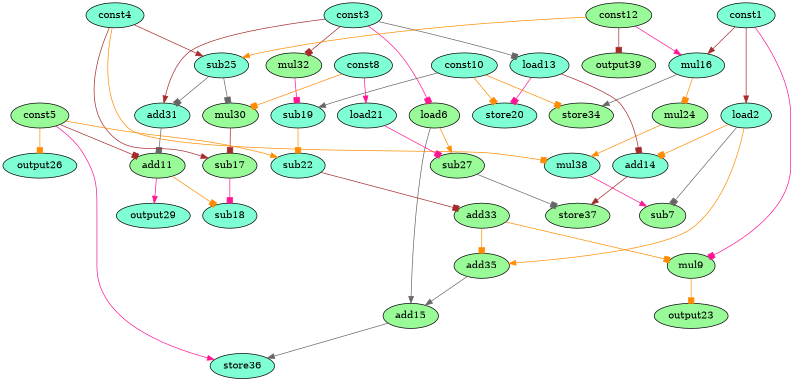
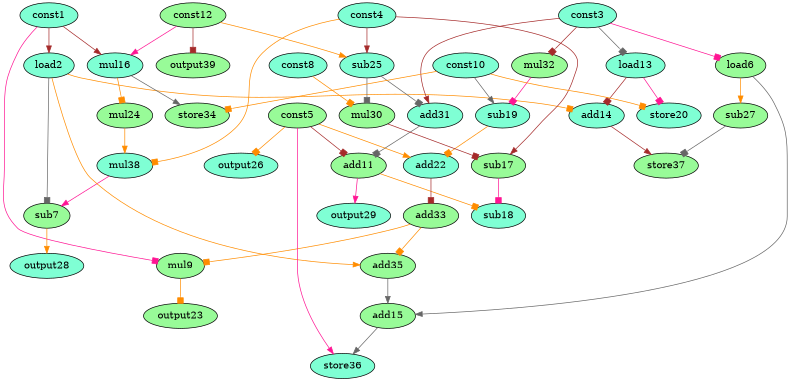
node "load21": removed
node "sub22": label "sub22" -> "add22"
node "output28": added
